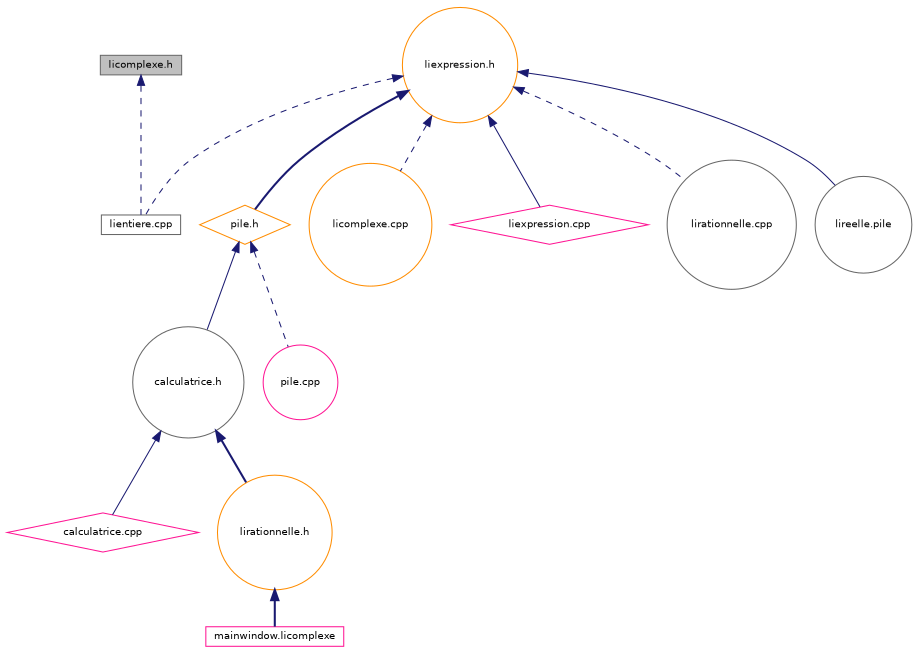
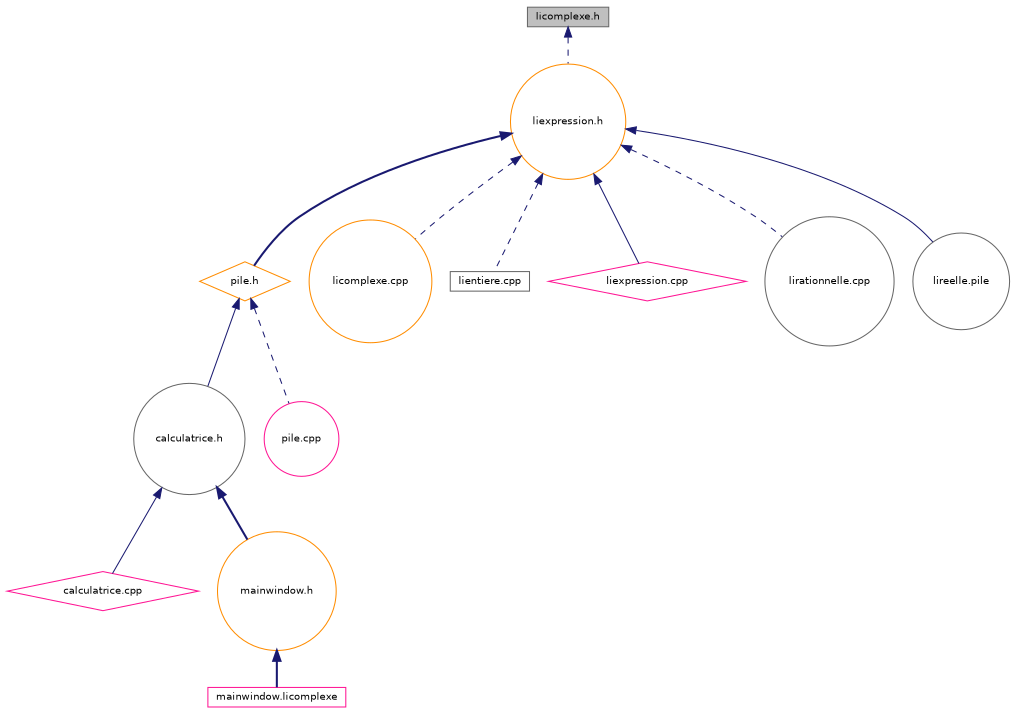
edge "lientiere.cpp" -> "licomplexe.h": now "liexpression.h" -> "licomplexe.h"
node "lirationnelle.h": label "lirationnelle.h" -> "mainwindow.h"
